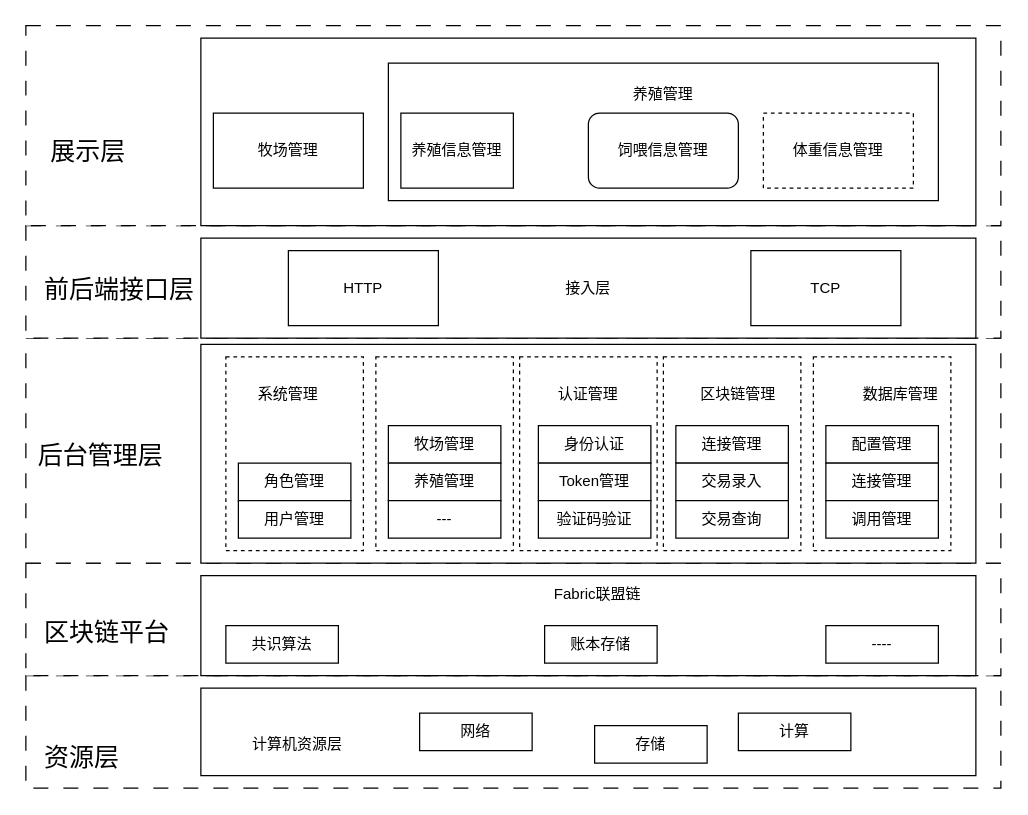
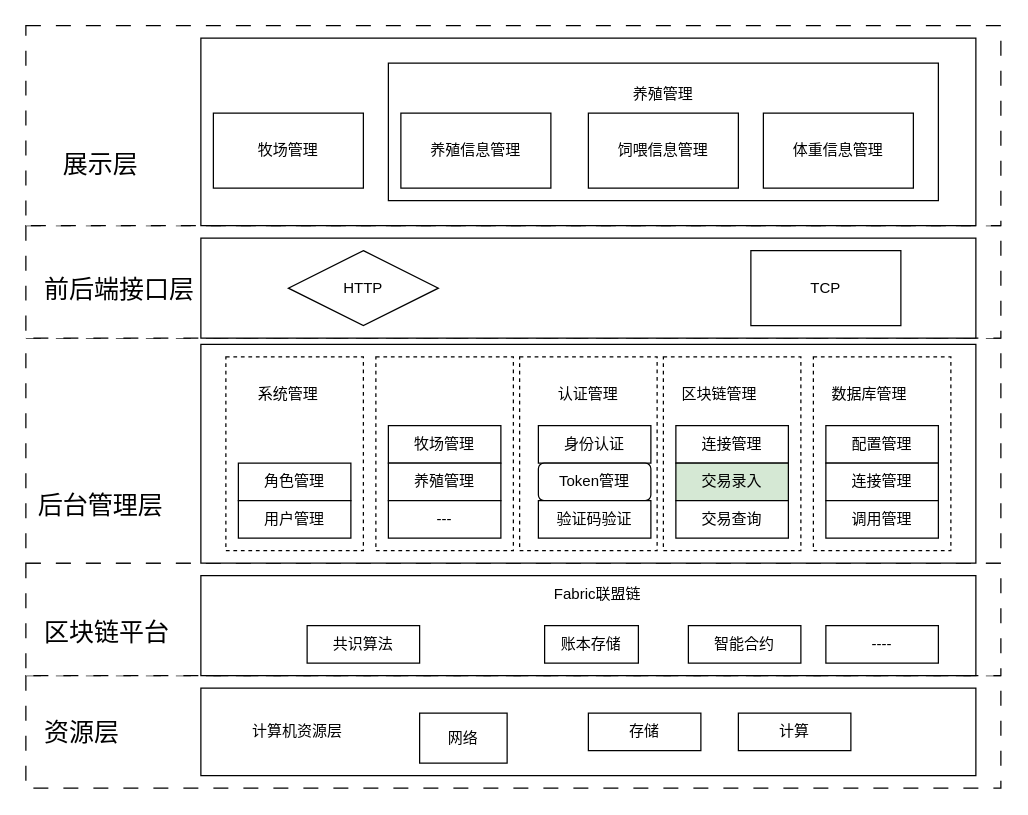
node "展示层": moved (88, 151) -> (101, 163)
node "养殖信息管理": size 113x75 -> 150x75
node "饲喂信息管理": shape rounded rectangle -> rectangle
node "体重信息管理": style dashed -> solid
node "HTTP": shape rectangle -> diamond
node "接入层": removed
node "区块链管理": moved (738, 394) -> (719, 394)
node "数据库管理": moved (901, 394) -> (869, 394)
node "后台管理层": moved (101, 454) -> (101, 504)
node "Token管理": shape rectangle -> rounded rectangle
node "交易录入": fillcolor #ffffff -> #d5e8d4
node "共识算法": moved (282, 644) -> (363, 644)
node "账本存储": size 113x38 -> 94x38
node "智能合约": added
node "网络": size 113x38 -> 88x50
node "计算机资源层": moved (298, 744) -> (298, 732)
node "存储": moved (651, 744) -> (644, 732)
node "资源层": moved (82, 757) -> (82, 732)
